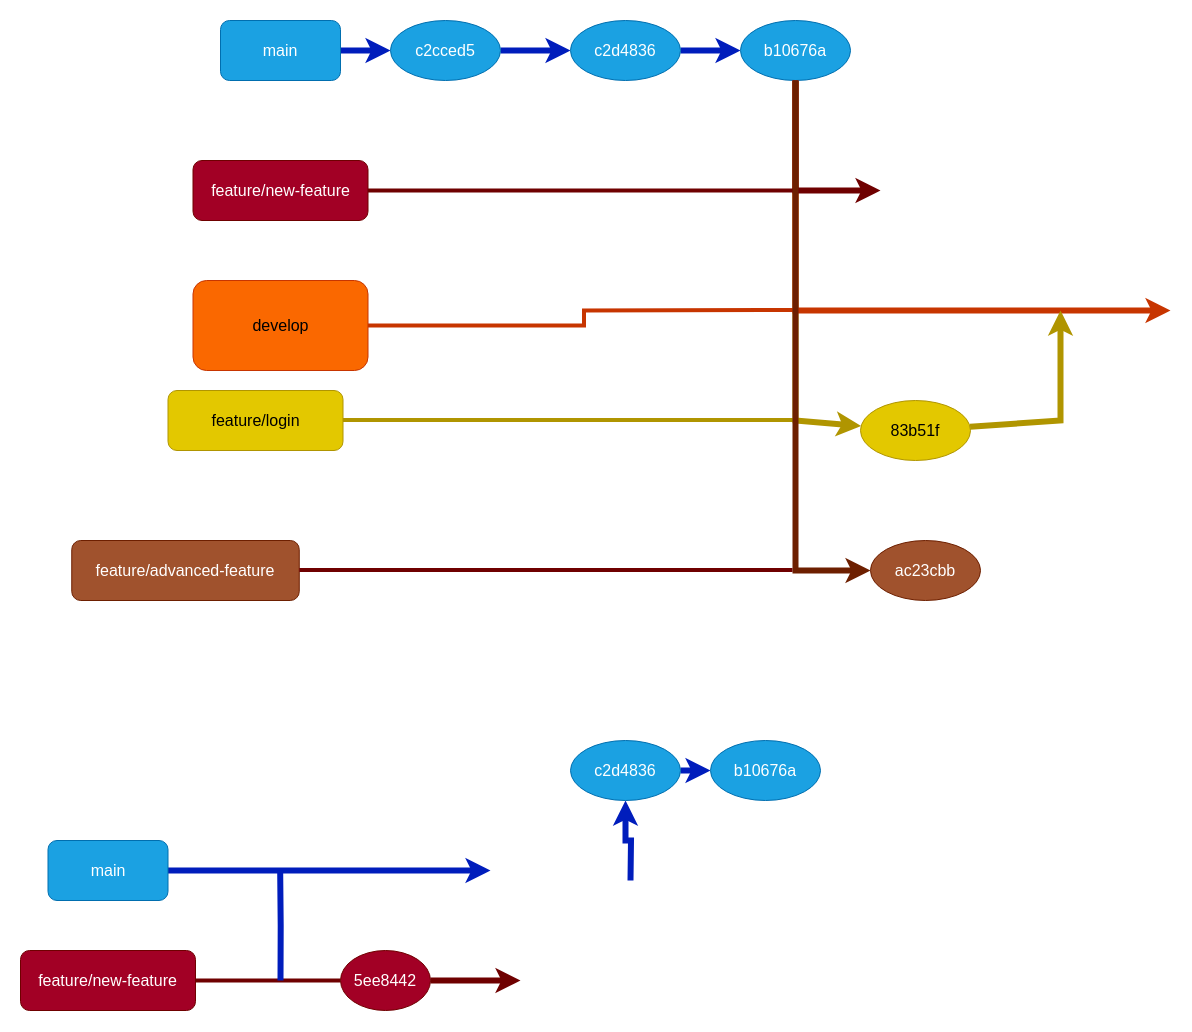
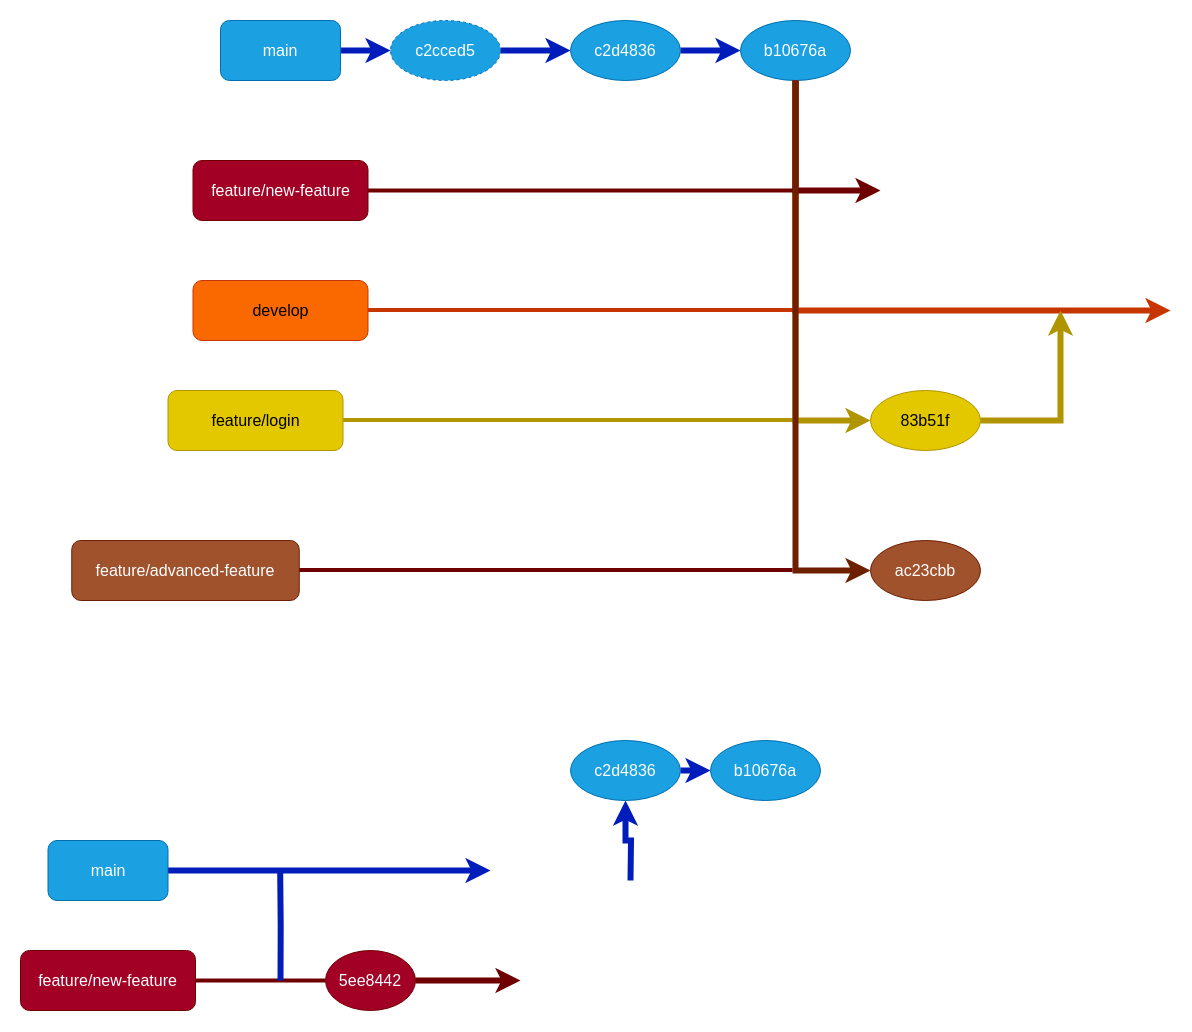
node "c2cced5": style solid -> dashed
node "develop": size 175x90 -> 175x60
node "83b51f": moved (916, 431) -> (926, 421)
node "5ee8442": moved (386, 981) -> (371, 981)
